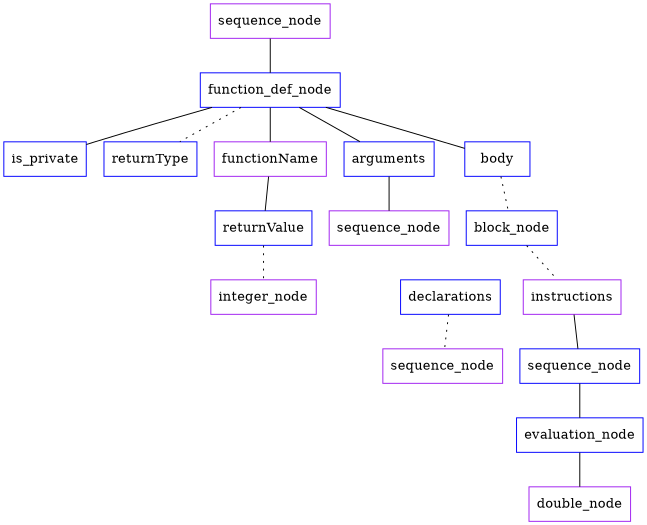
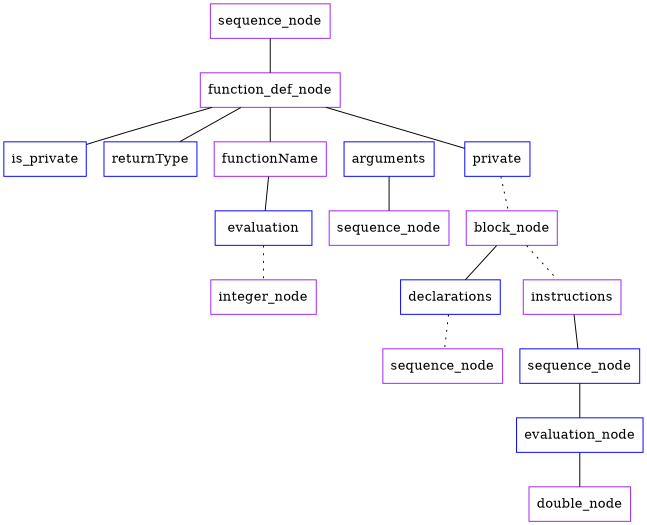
node "function_def_node": color blue -> purple
edge "function_def_node" -- "returnType": style dotted -> solid
edge "function_def_node" -- "arguments": removed
node "body": label "body" -> "private"
node "returnValue": label "returnValue" -> "evaluation"
node "block_node": color blue -> purple
edge "block_node" -- "declarations": added
